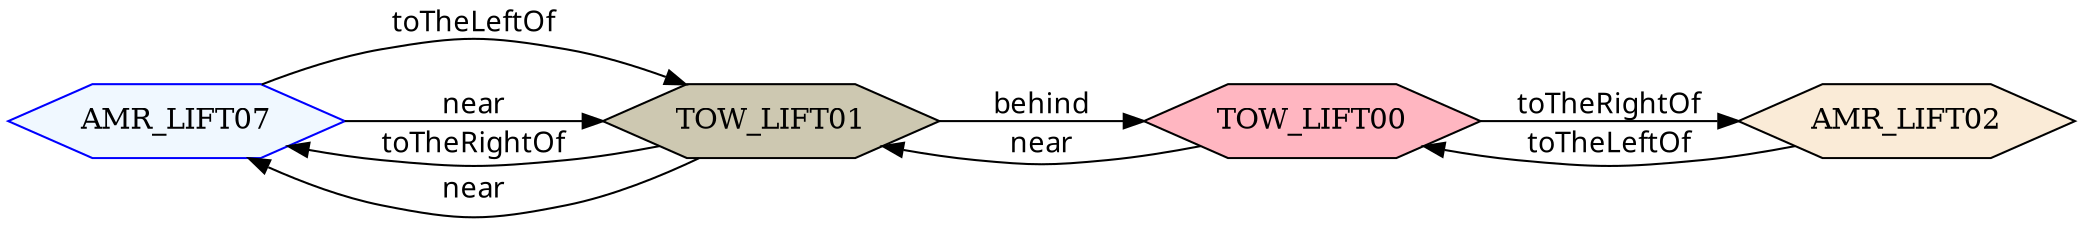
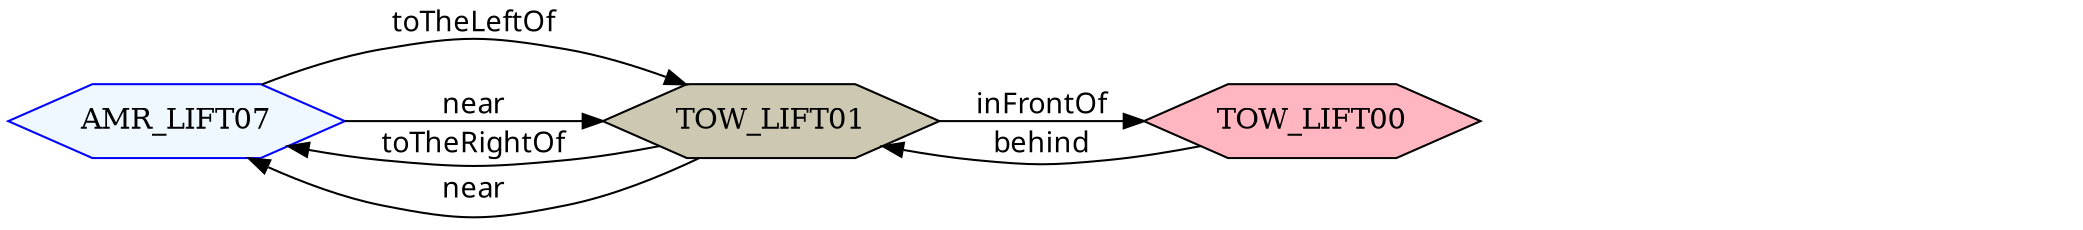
edge "TOW_LIFT01" -> "TOW_LIFT00": label "behind" -> "inFrontOf"
node "AMR_LIFT02": removed
edge "TOW_LIFT00" -> "TOW_LIFT01": label "near" -> "behind"
